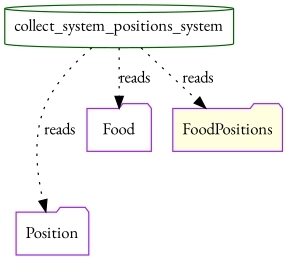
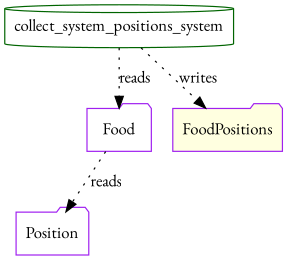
edge "collect_system_positions_system" -> "FoodPositions": label "reads" -> "writes"
edge "collect_system_positions_system" -> "Position": now "Food" -> "Position"
